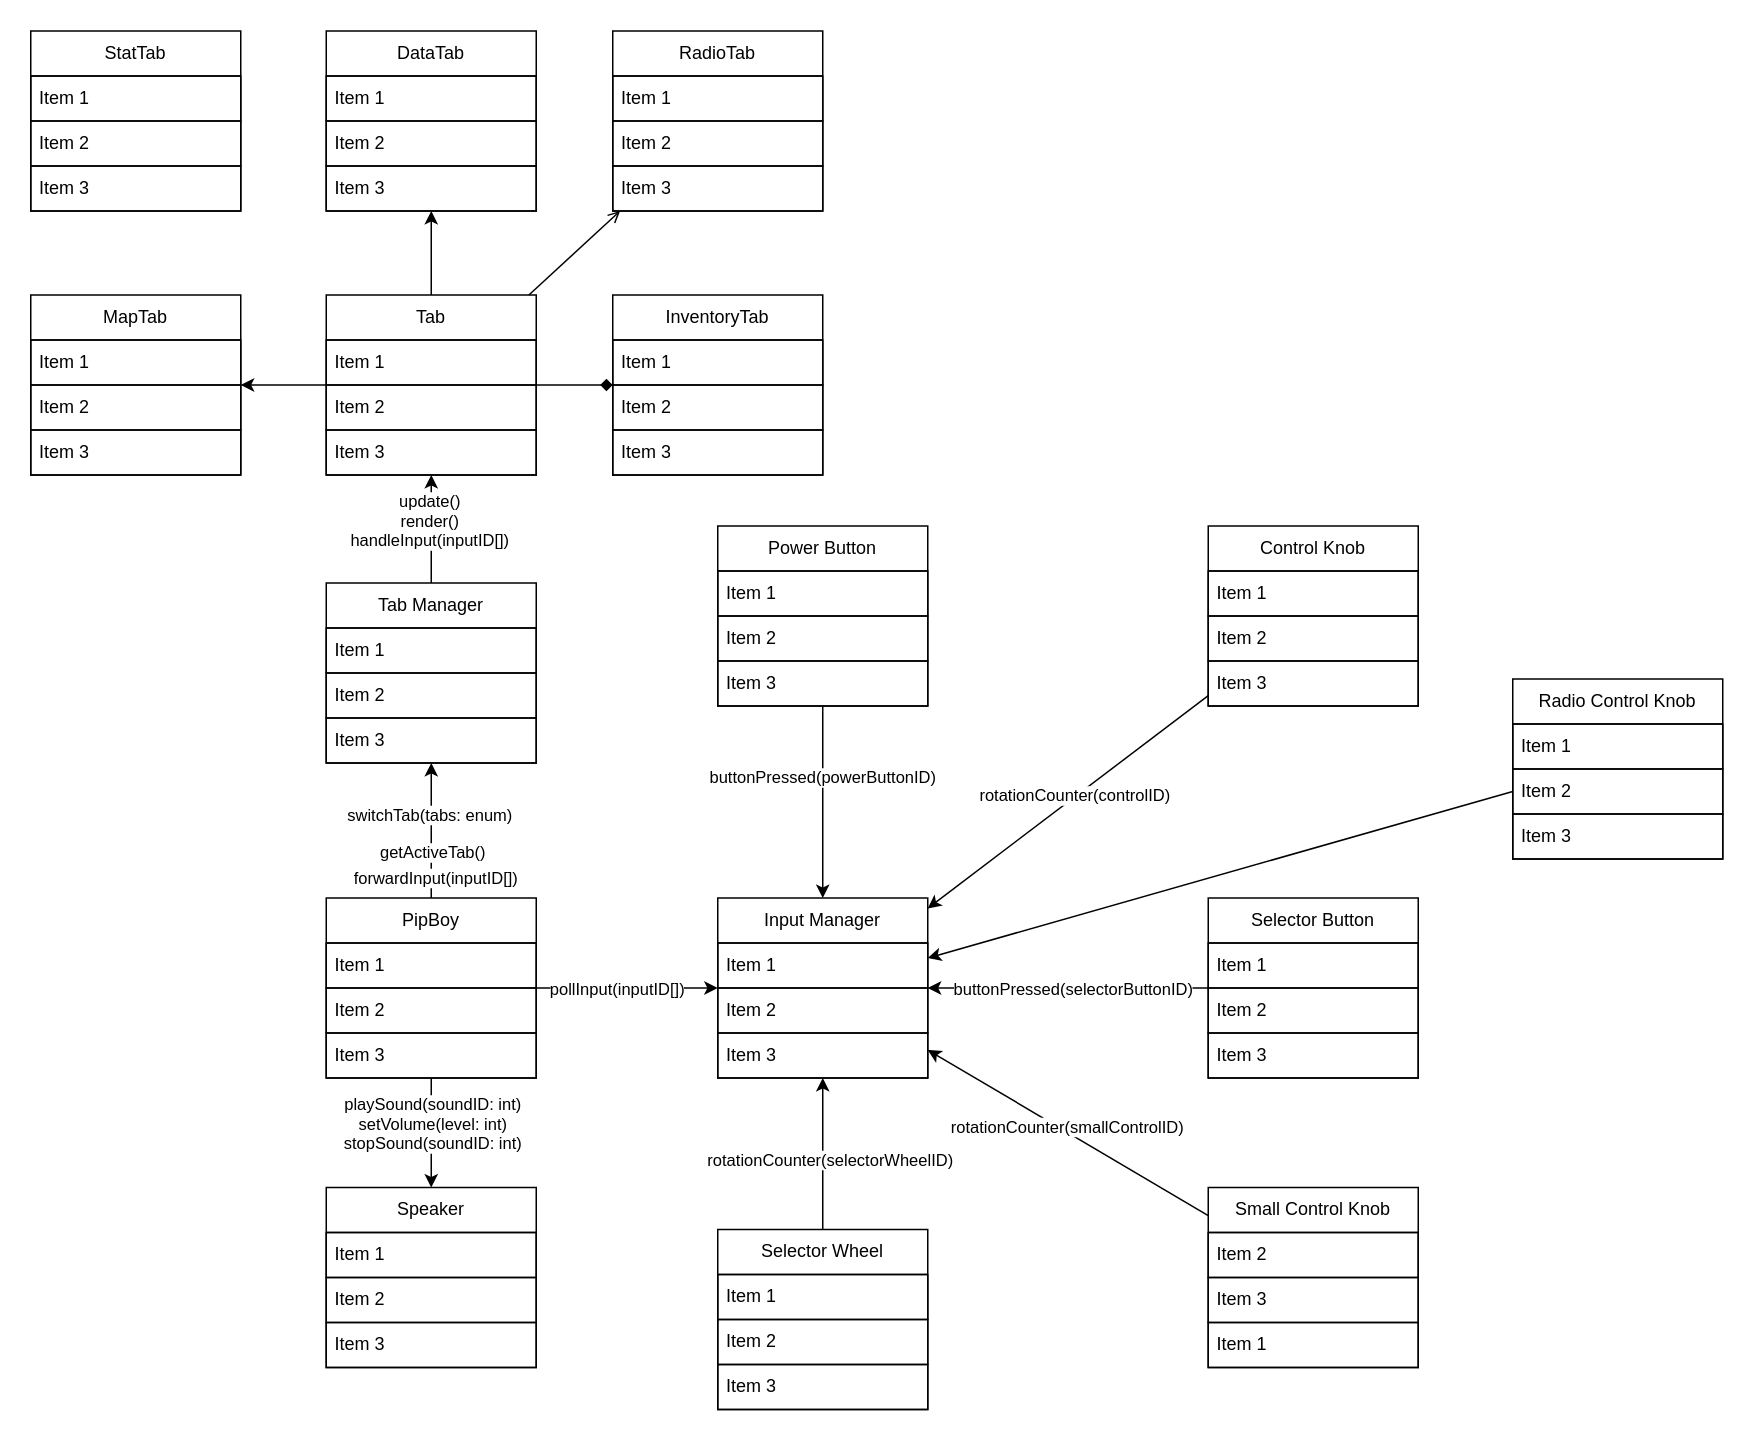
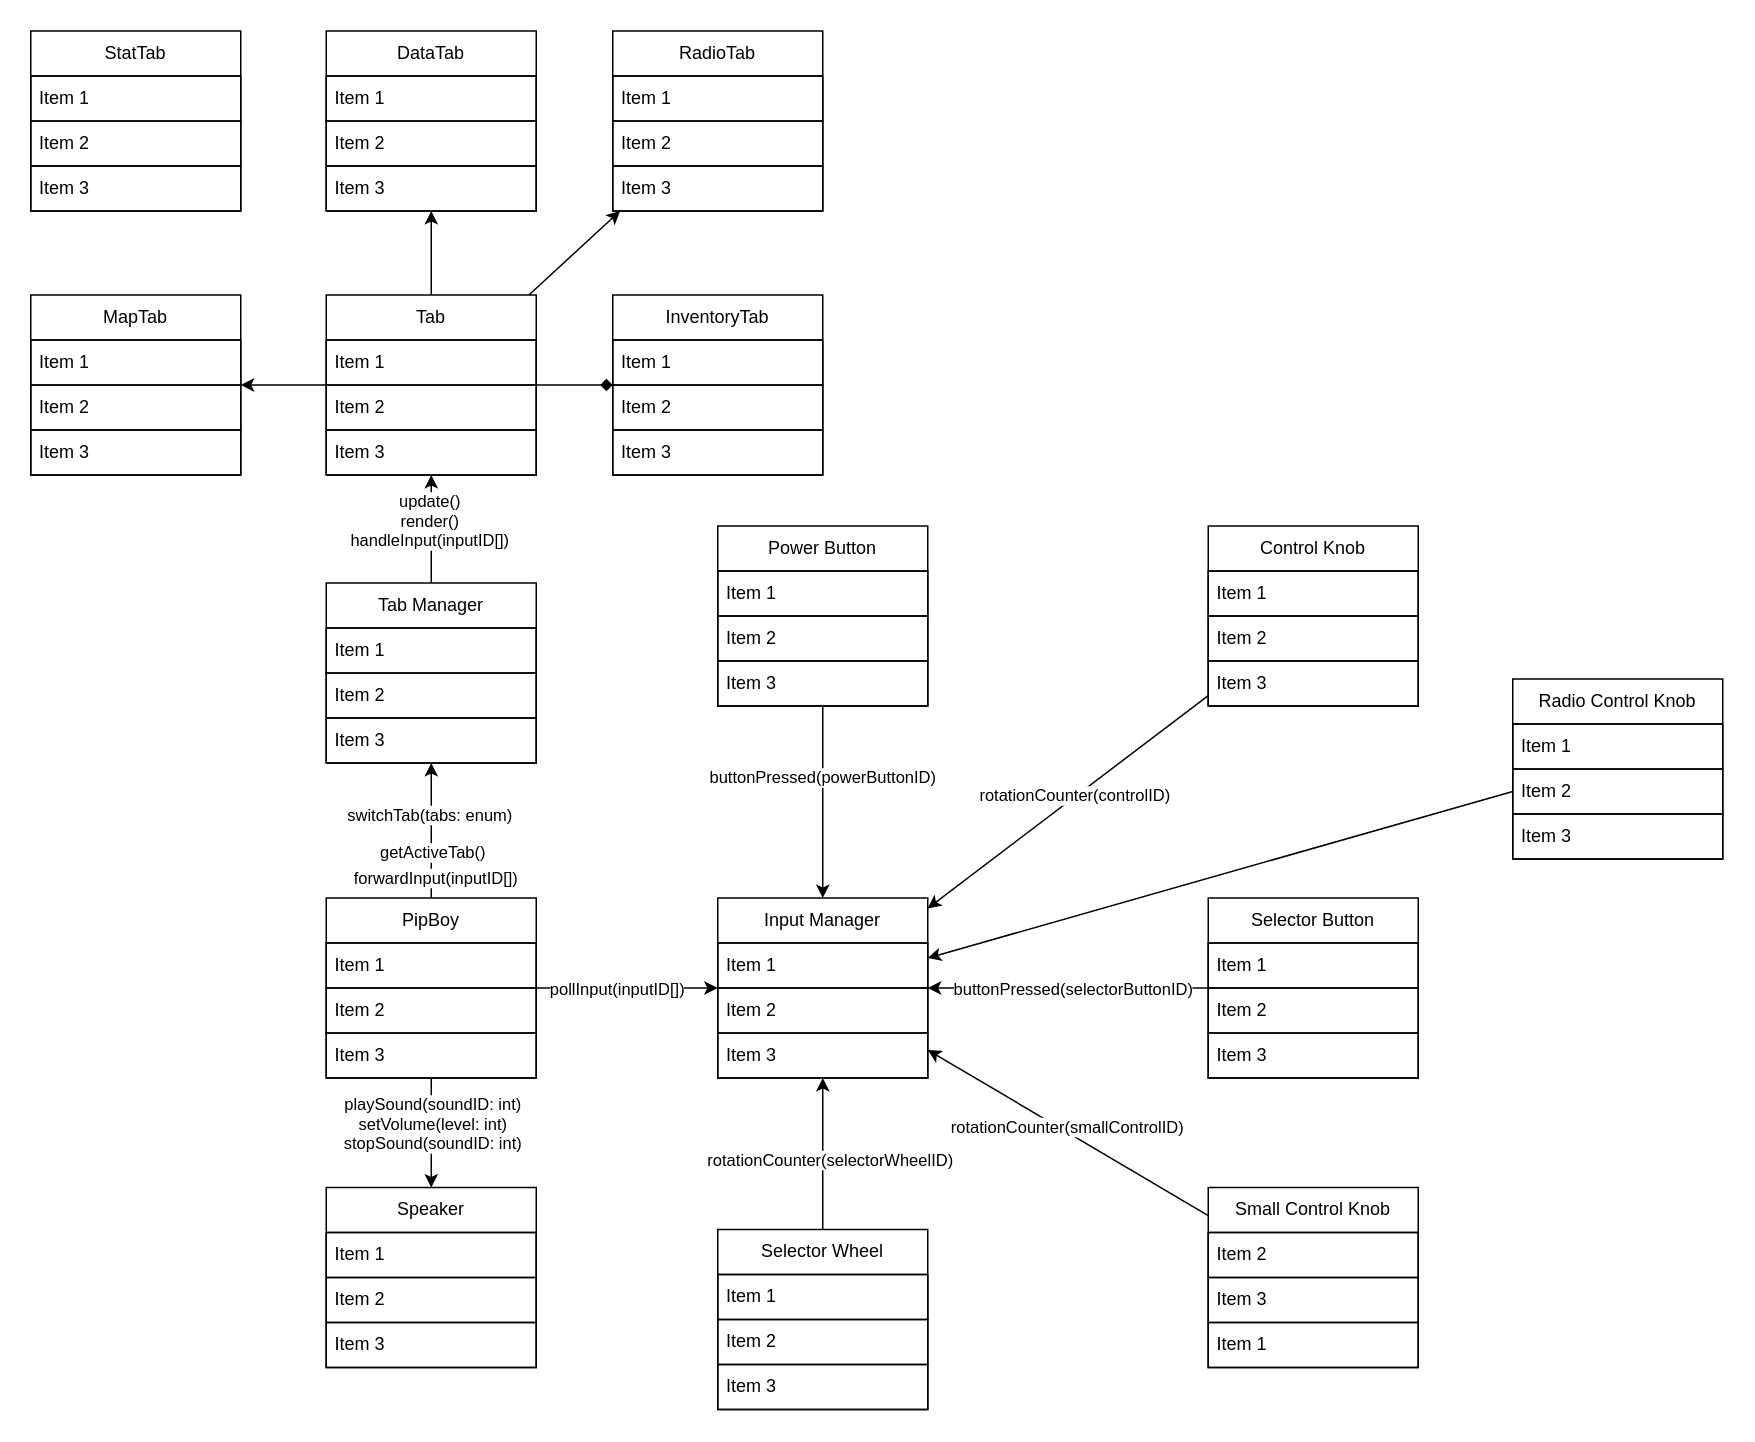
edge "Tab" -> "RadioTab": arrowhead open -> classic
